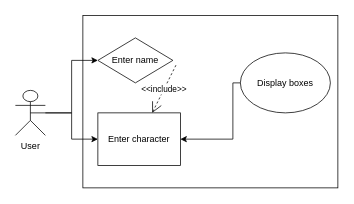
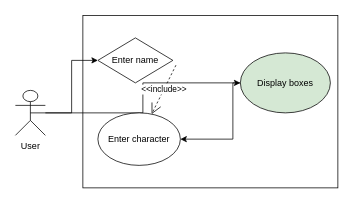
node "Display boxes": fillcolor #ffffff -> #d5e8d4
edge "User" -> "Enter character": now "User" -> "Display boxes"
node "Enter character": shape rectangle -> ellipse
